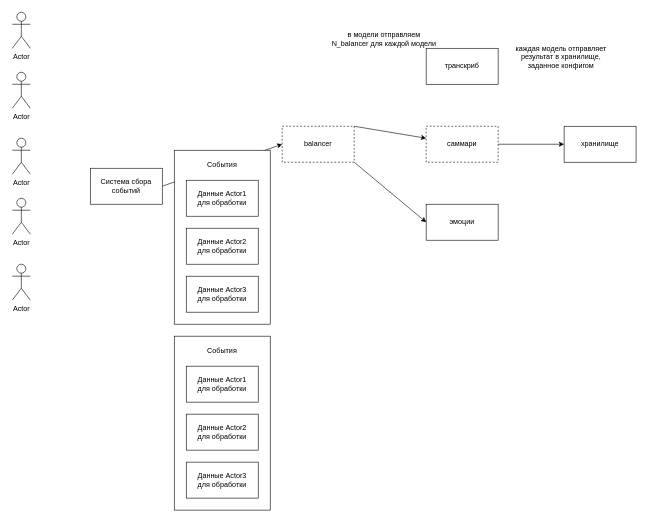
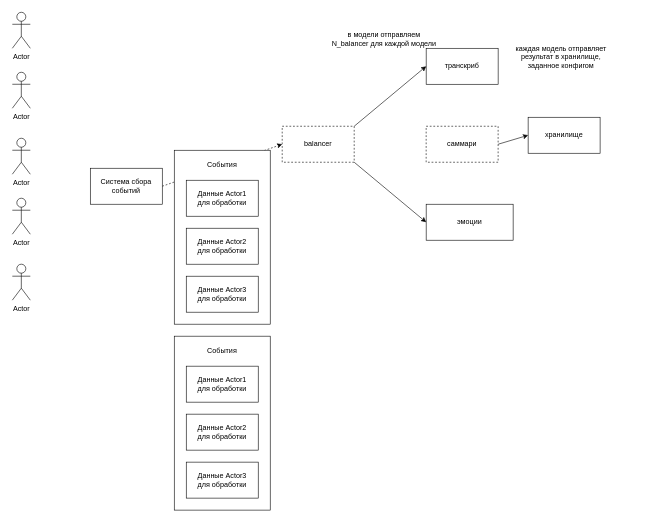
edge "balancer" -> "саммари": now "balancer" -> "транскриб"
node "хранилище": moved (600, 144) -> (564, 135)
edge "Система сбора событий" -> "balancer": style solid -> dashed
node "эмоции": size 72x36 -> 87x36
